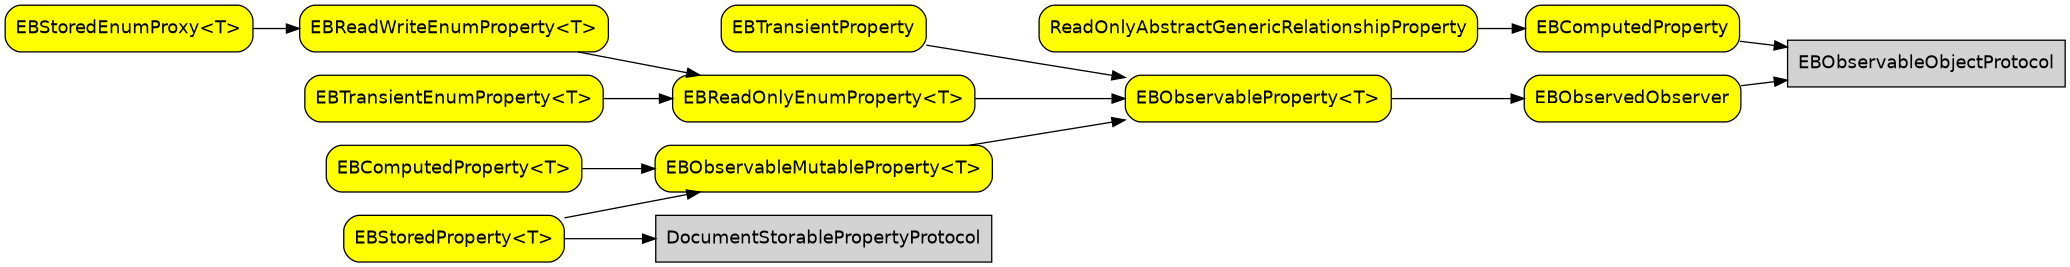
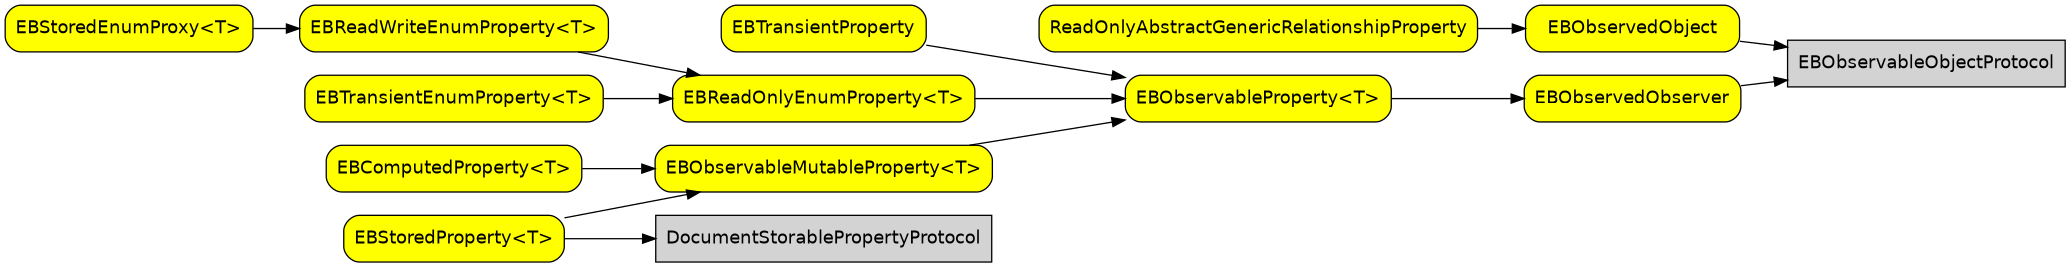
node "EBComputedProperty": label "EBComputedProperty" -> "EBObservedObject"
